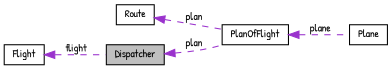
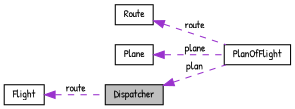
edge "PlanOfFlight" -> "Route": label " plan" -> " route"
edge "Plane" -> "PlanOfFlight": reversed
edge "Dispatcher" -> "Flight": label " flight" -> " route"
